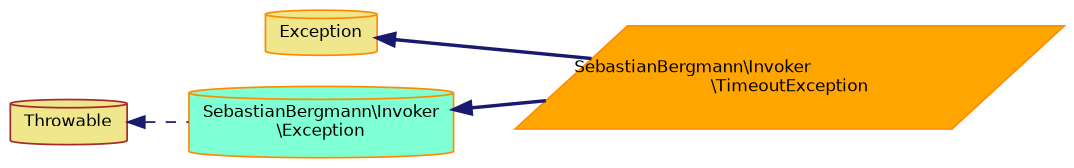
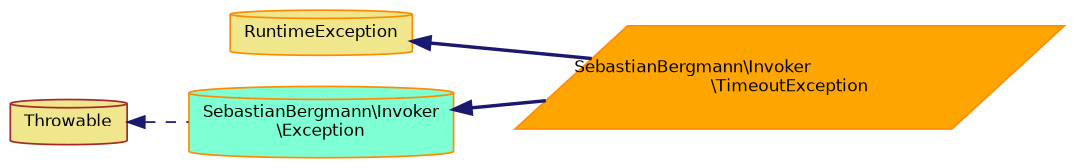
node "Exception": label "Exception" -> "RuntimeException"
